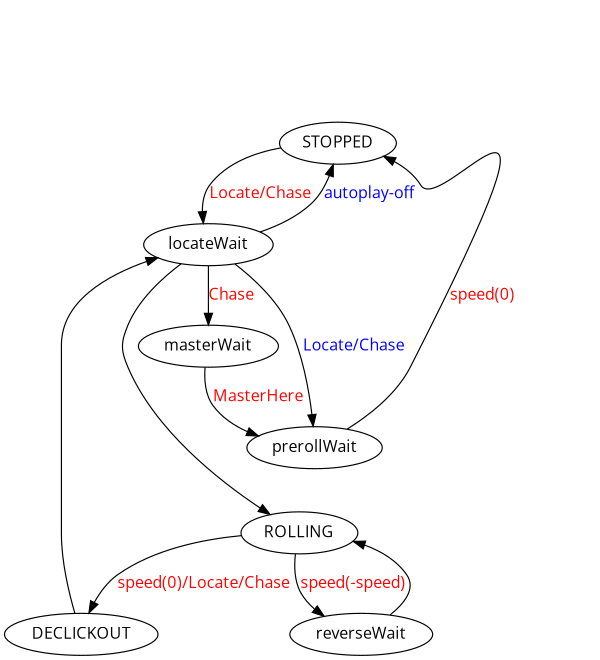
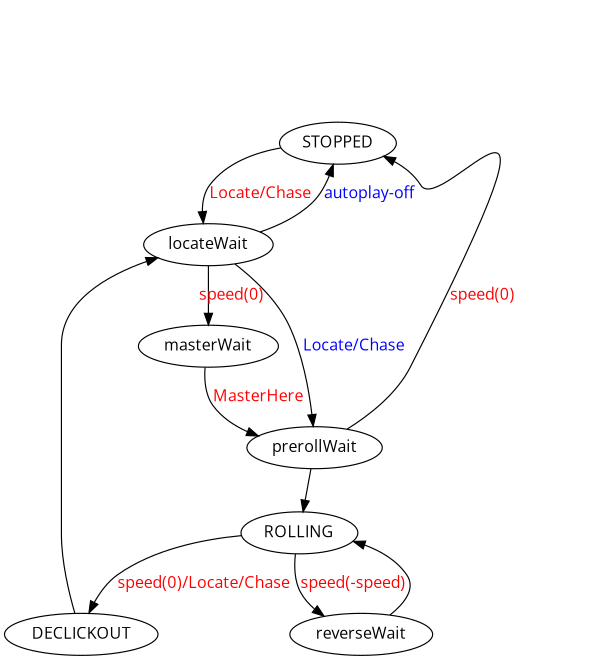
edge "locateWait" -> "masterWait": label "Chase" -> "speed(0)"
edge "locateWait" -> "ROLLING": now "prerollWait" -> "ROLLING"
